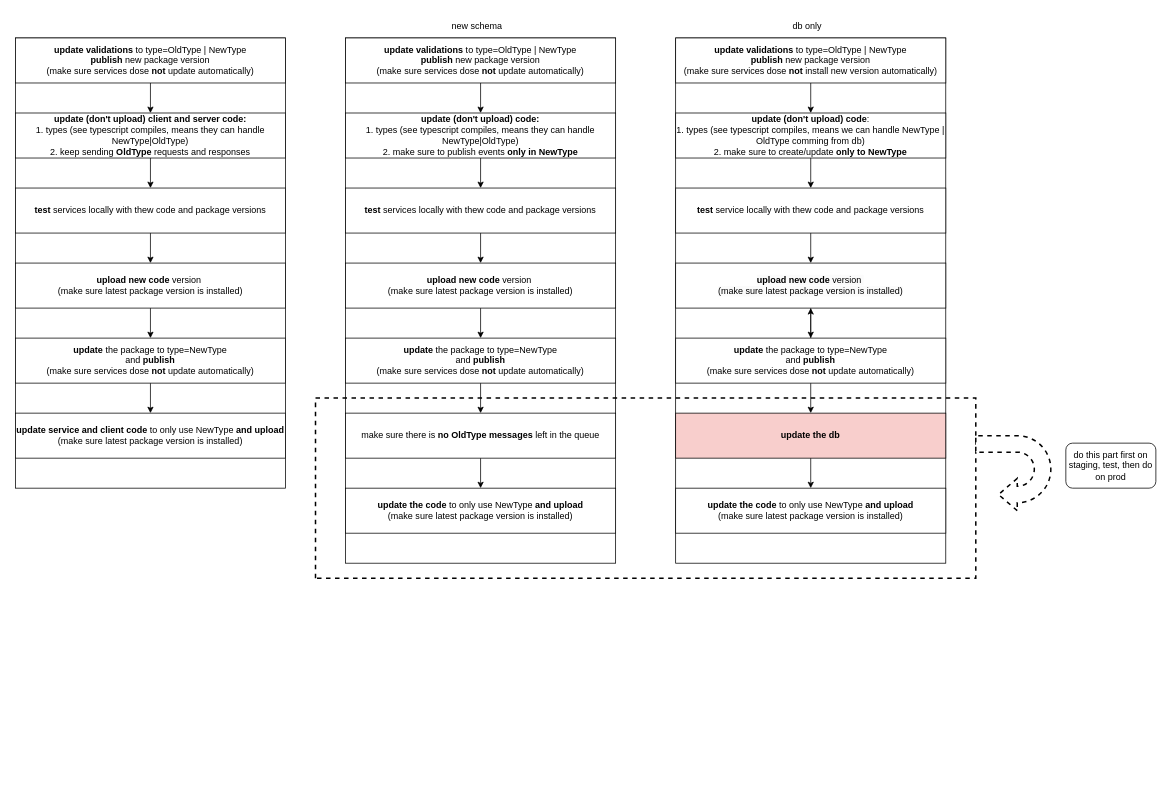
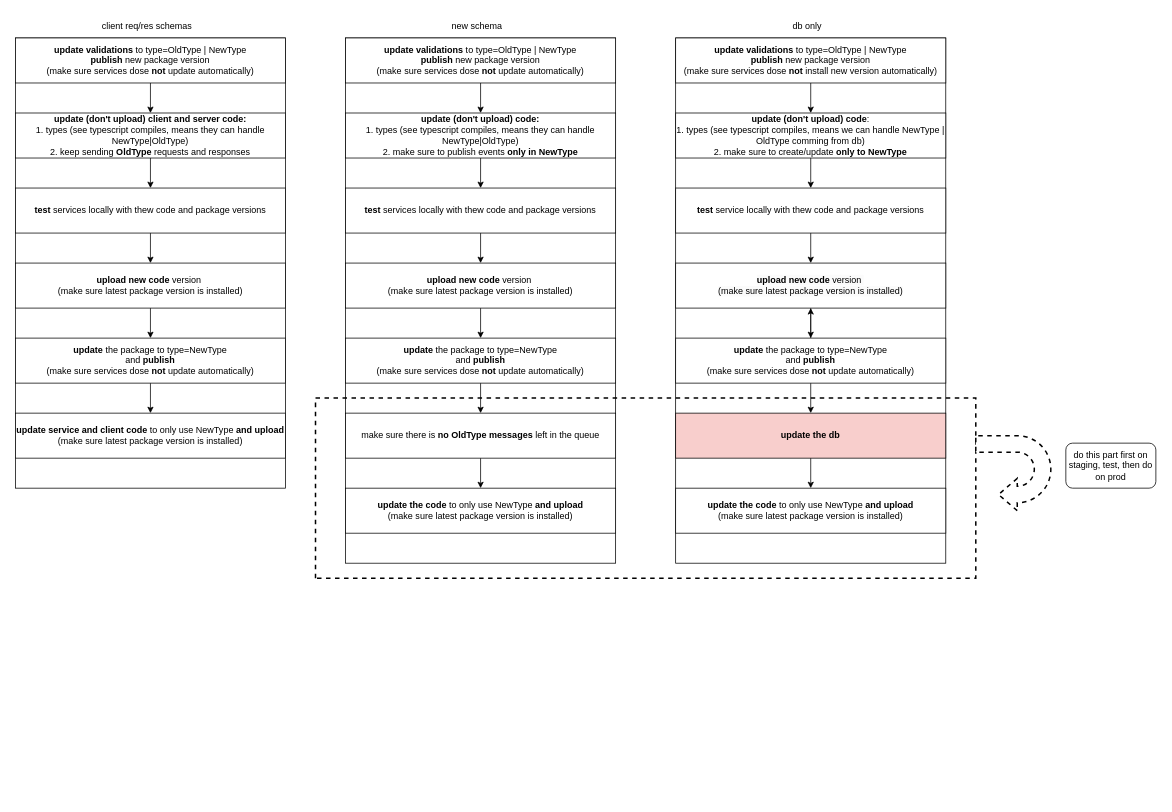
node "client req/res schemas": added
